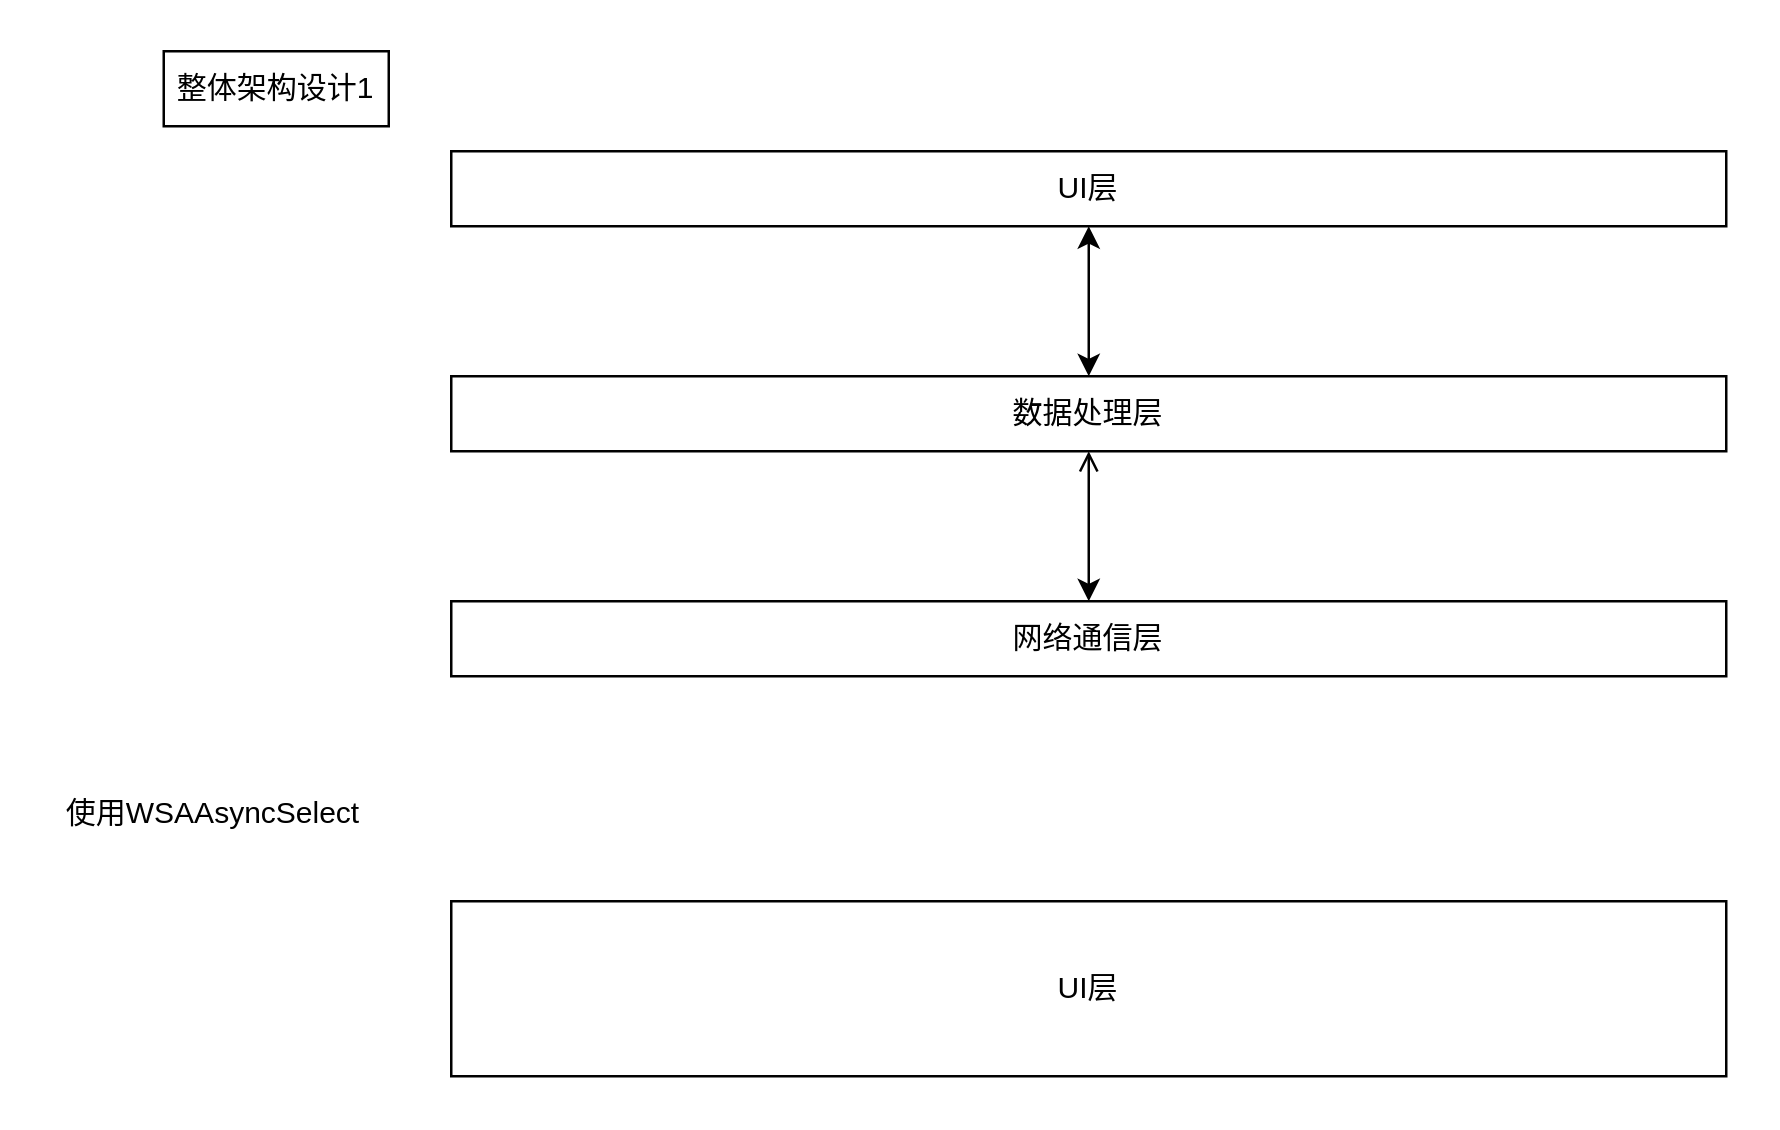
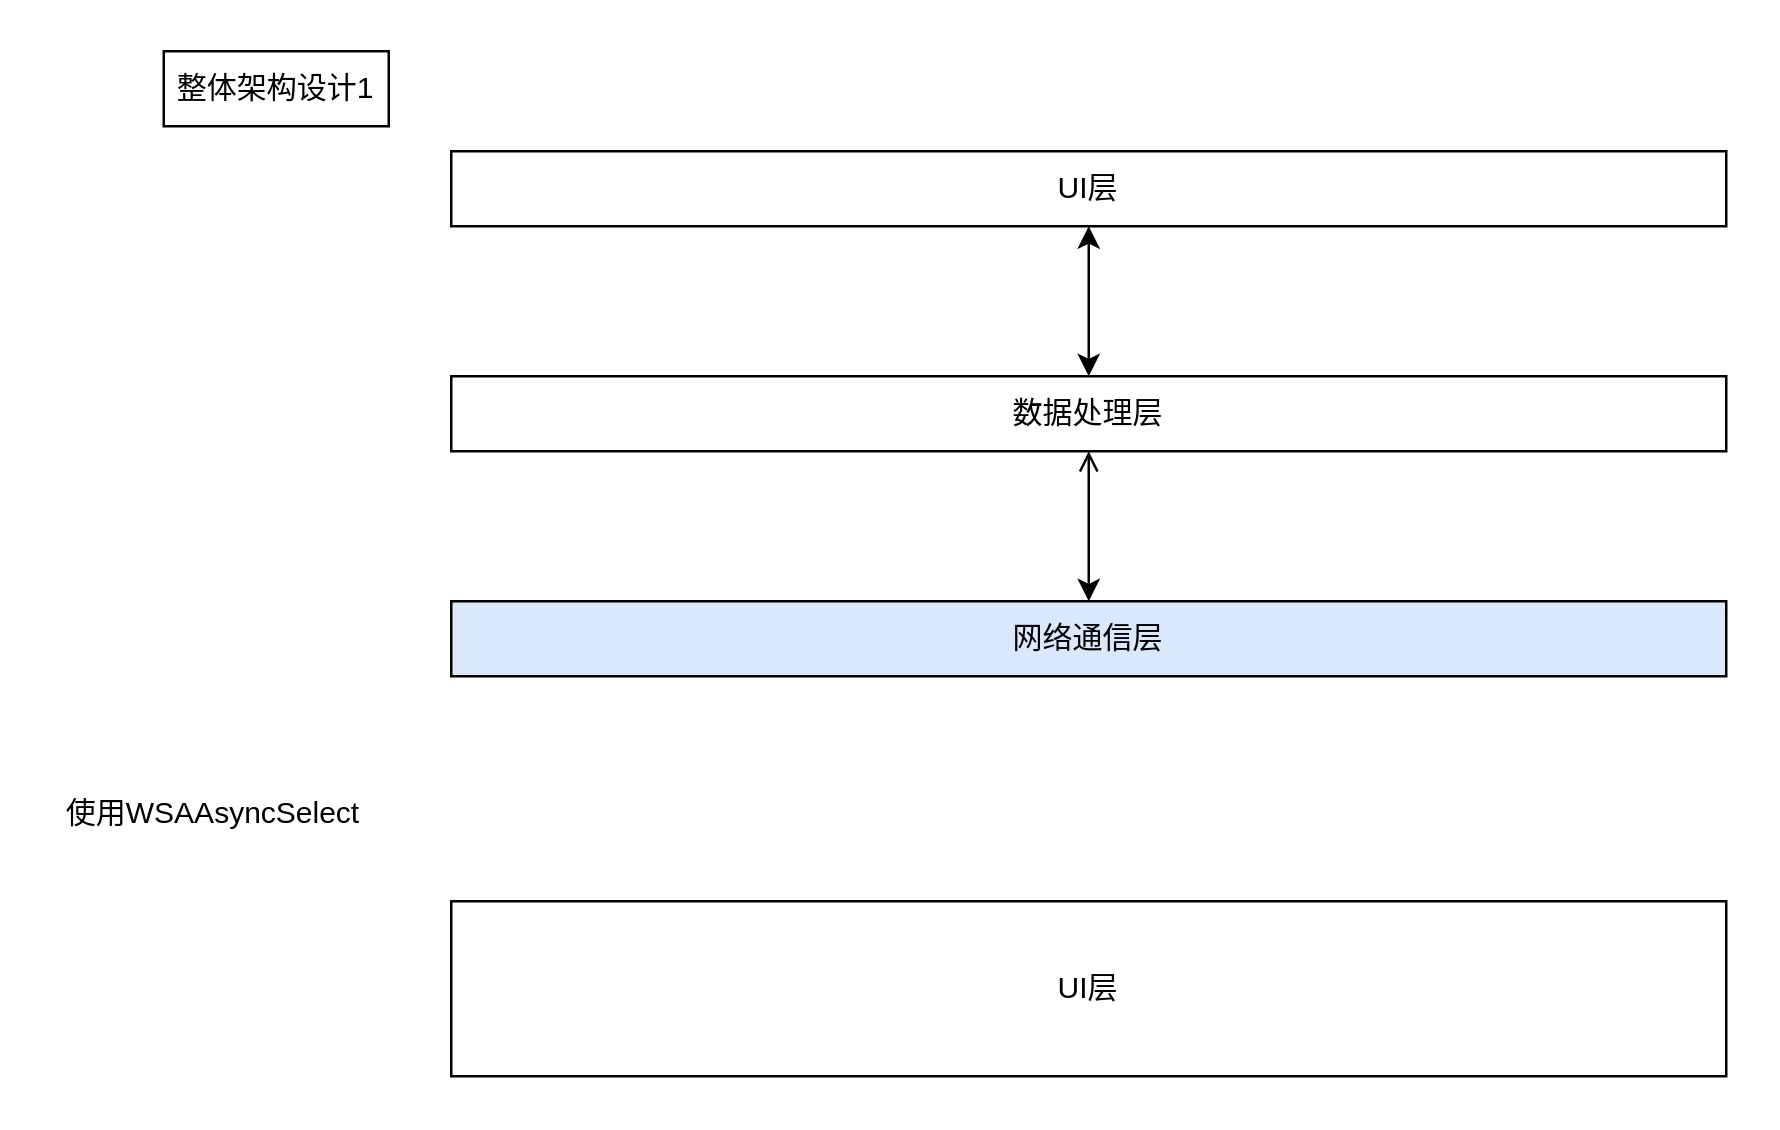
node "网络通信层": fillcolor #ffffff -> #dae8fc
